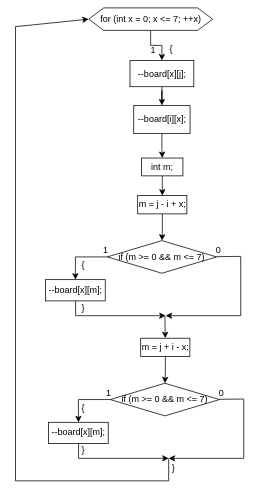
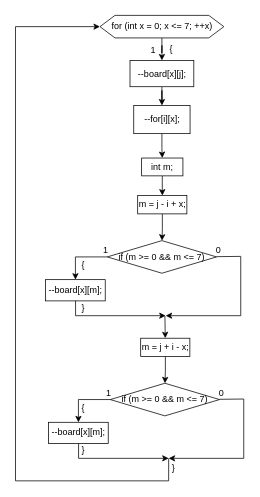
node "for (int x = 0; x <= 7; ++x)": moved (150, 19) -> (162, 27)
node "--board[i][x];": label "--board[i][x];" -> "--for[i][x];"
